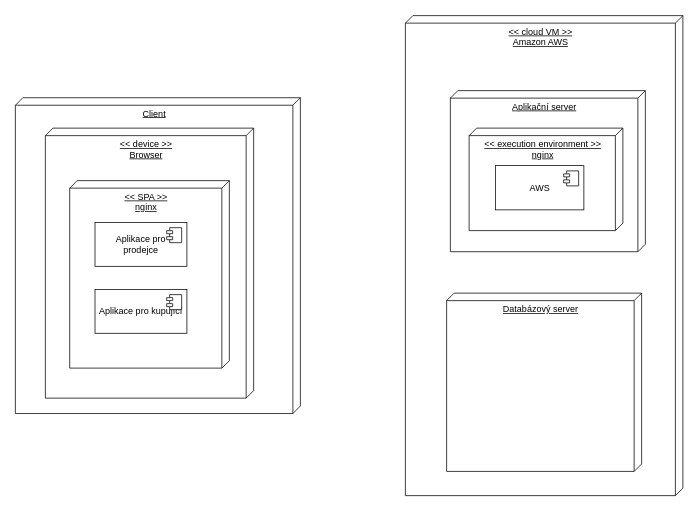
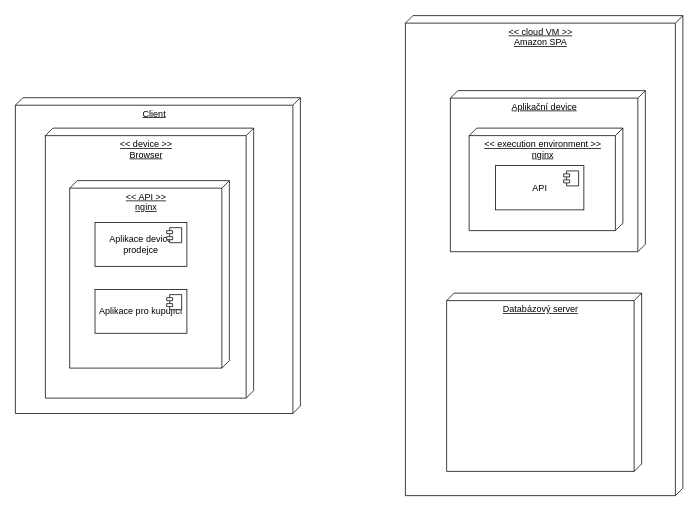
node "<< cloud VM >> Amazon AWS": label "<< cloud VM >> Amazon AWS" -> "<< cloud VM >> Amazon SPA"
node "Aplikační server": label "Aplikační server" -> "Aplikační device"
node "AWS": label "AWS" -> "API"
node "<< SPA >> nginx": label "<< SPA >> nginx" -> "<< API >> nginx"
node "Aplikace pro prodejce": label "Aplikace pro prodejce" -> "Aplikace device prodejce"
